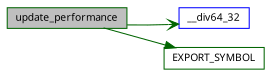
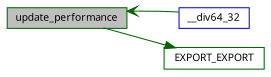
edge "update_performance" -> "__div64_32": reversed
node "EXPORT_SYMBOL": label "EXPORT_SYMBOL" -> "EXPORT_EXPORT"
